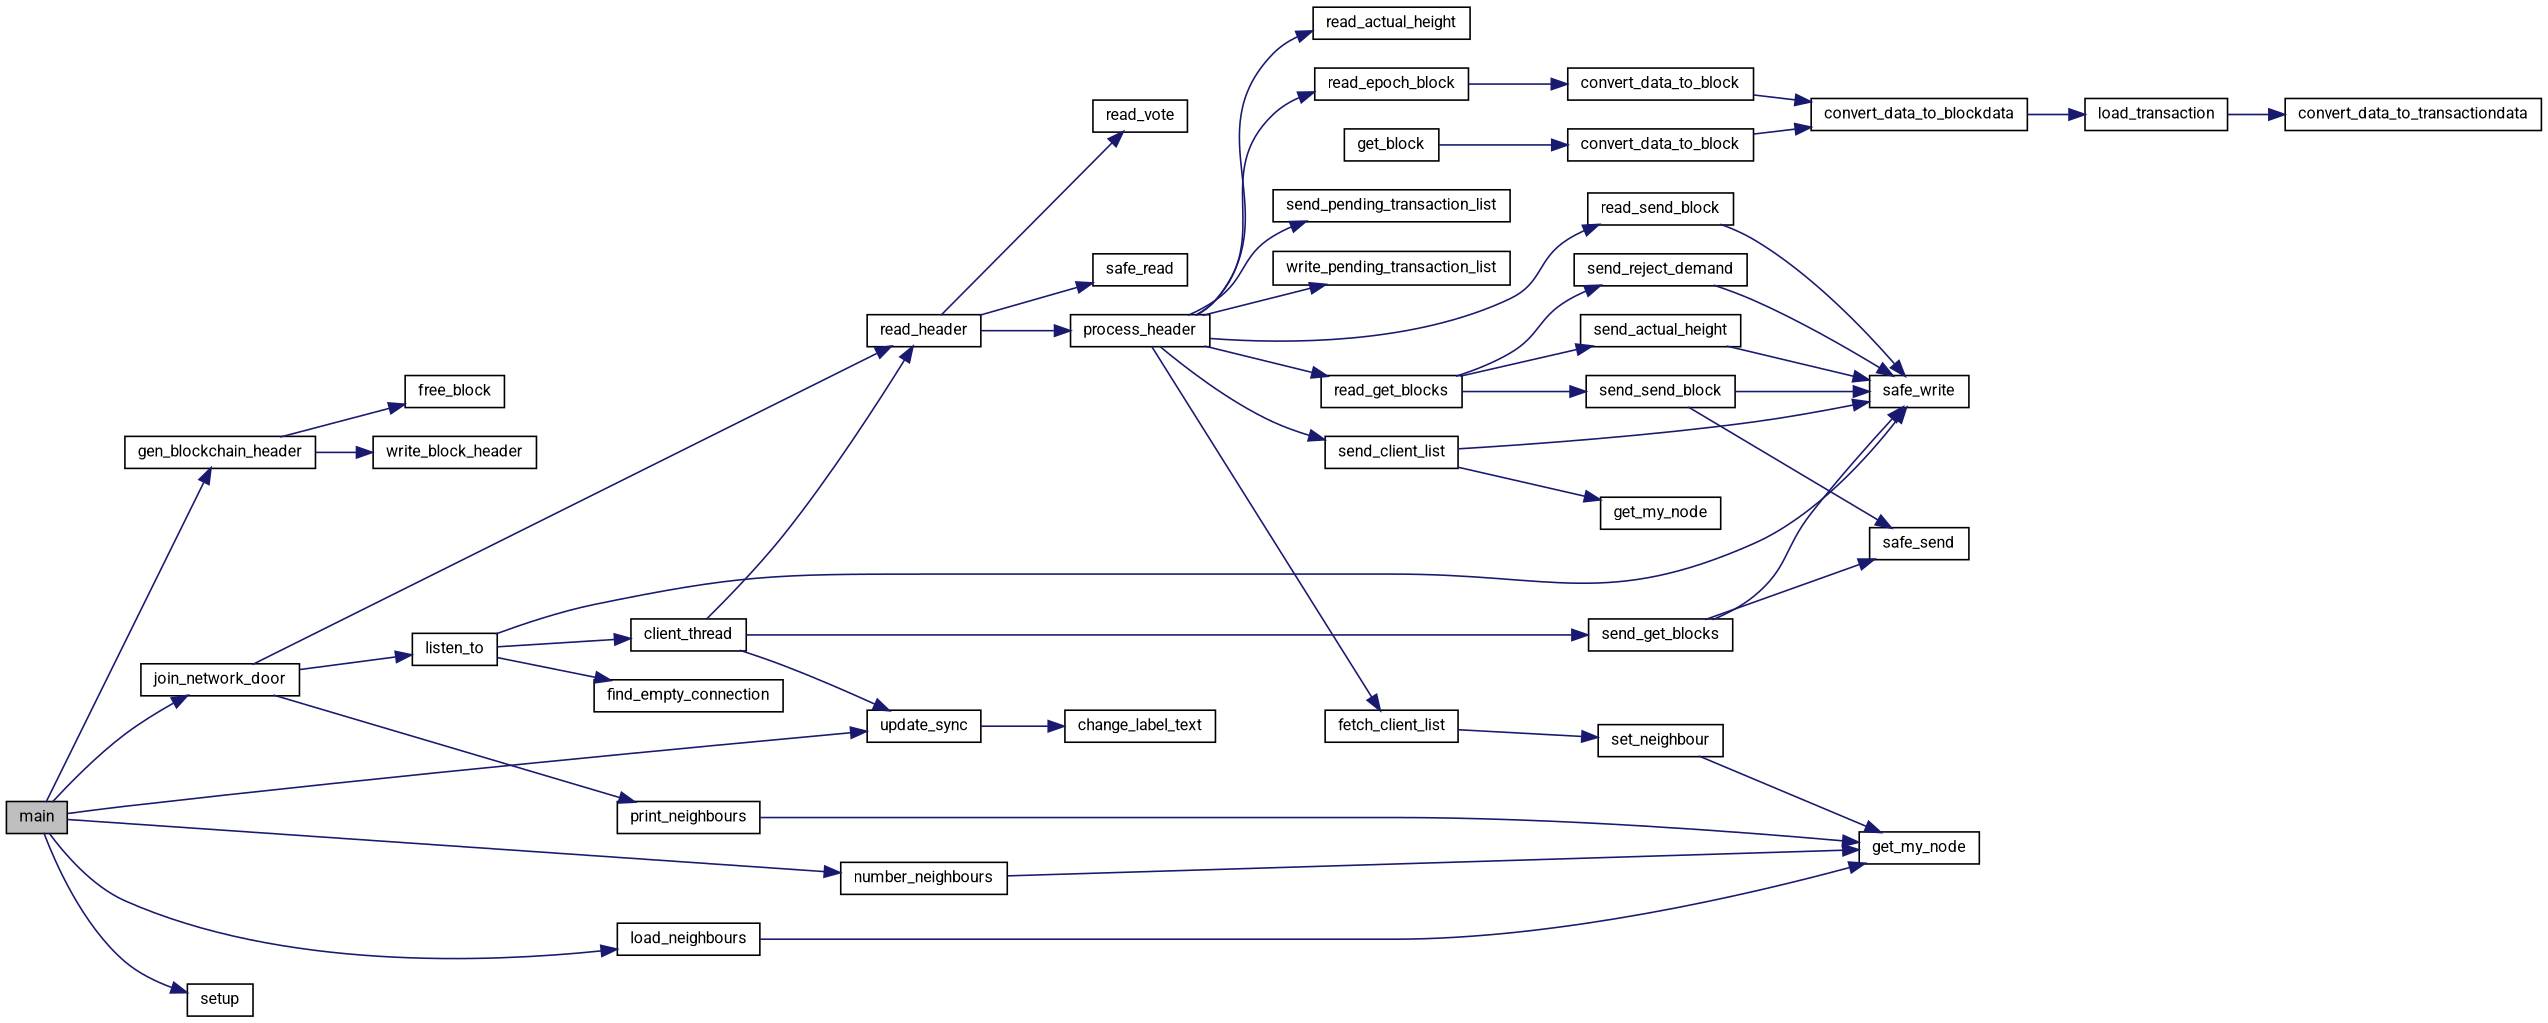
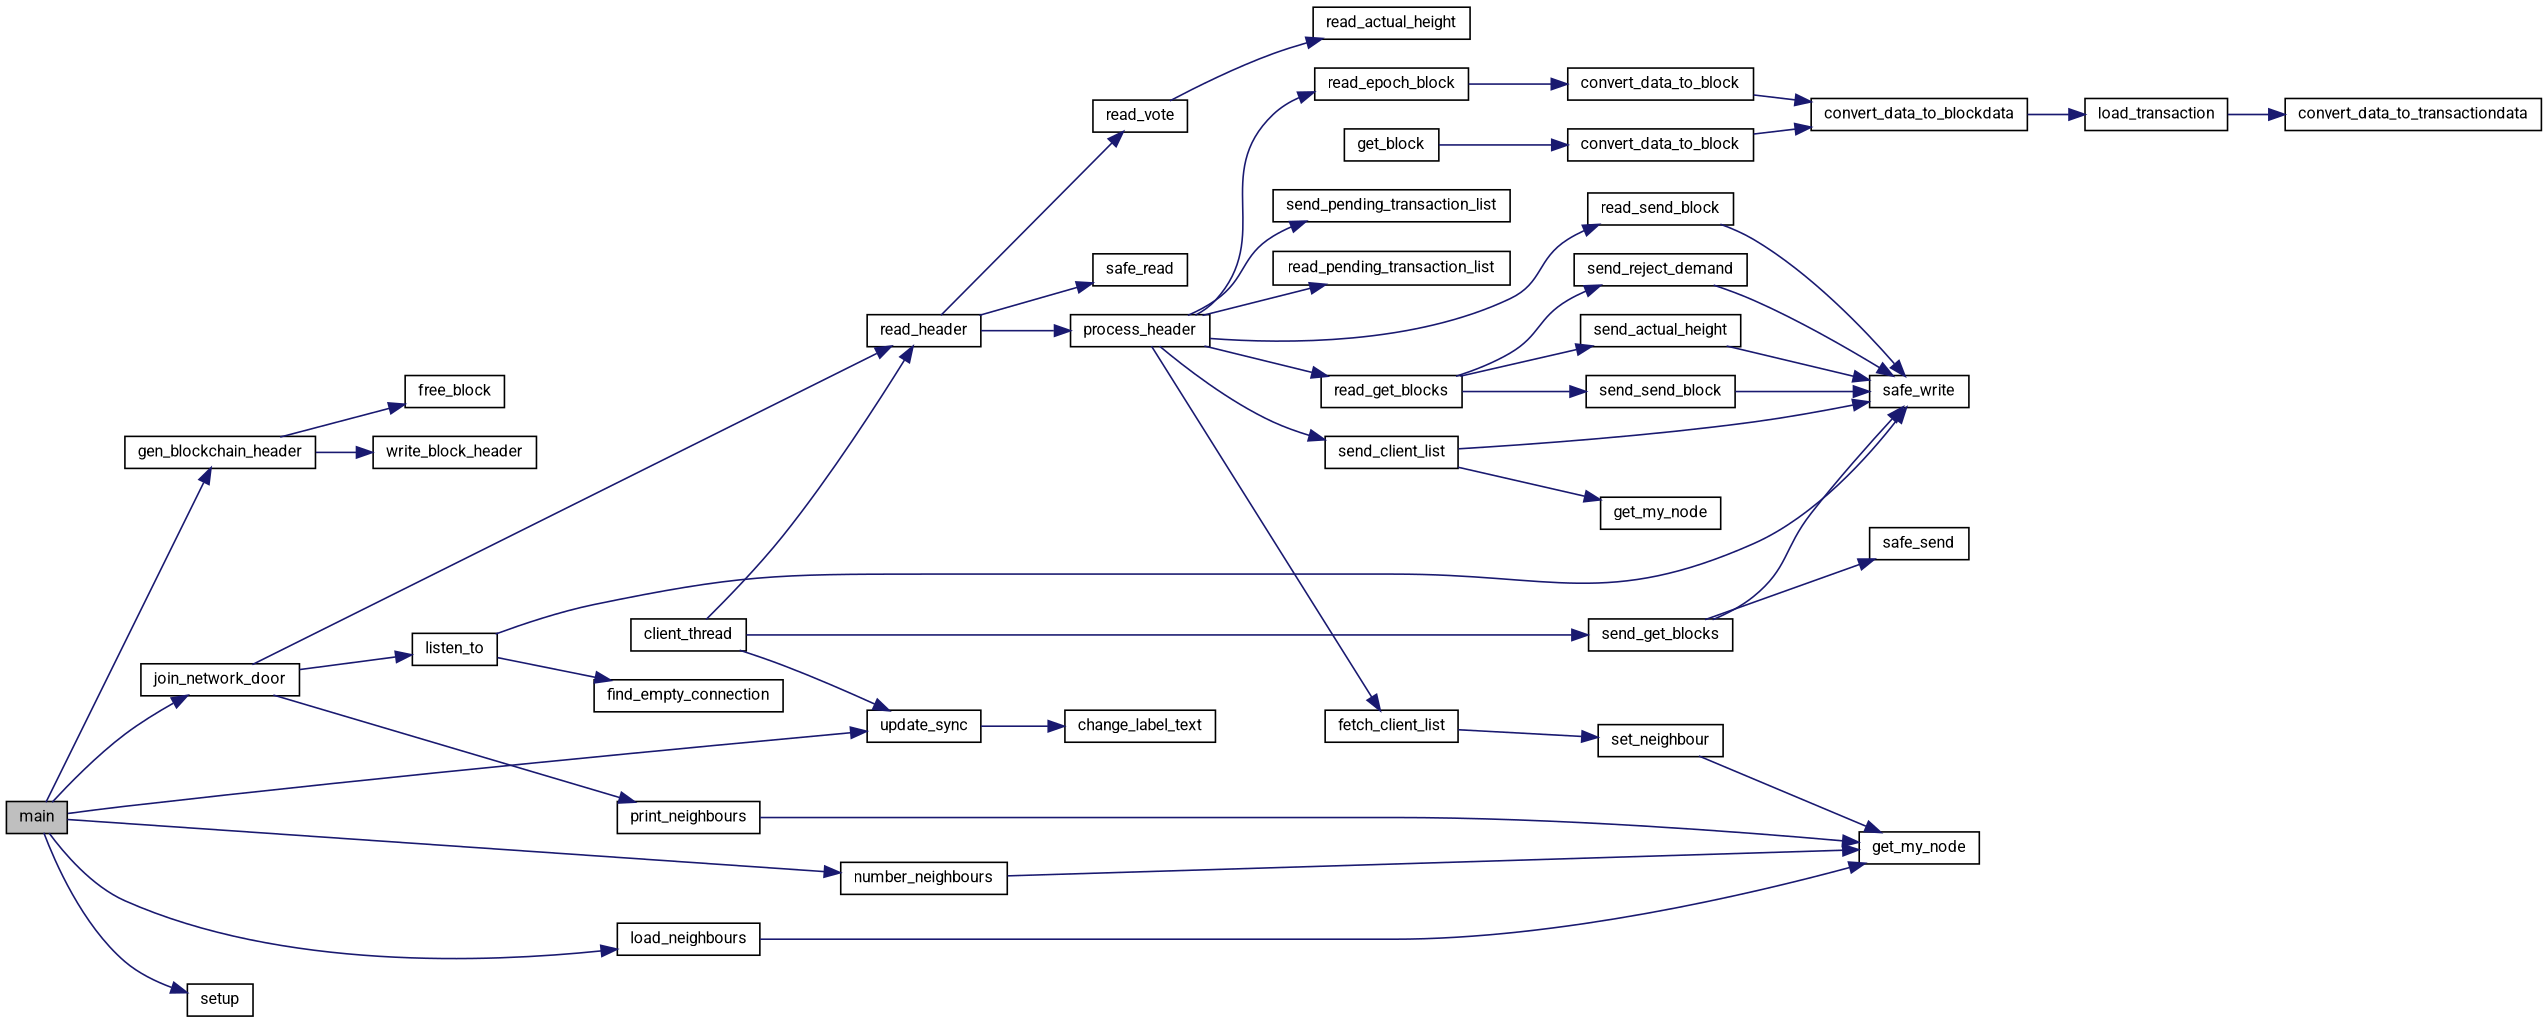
edge "process_header" -> "read_actual_height": now "read_vote" -> "read_actual_height"
node "write_pending_transaction_list": label "write_pending_transaction_list" -> "read_pending_transaction_list"
edge "send_send_block" -> "safe_send": removed
edge "listen_to" -> "client_thread": removed
